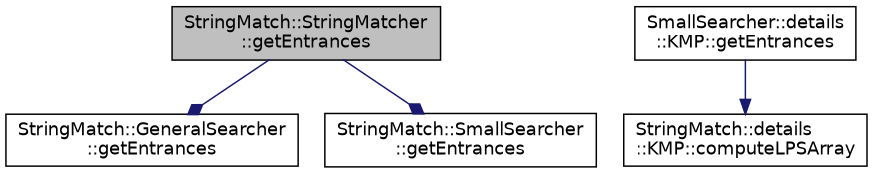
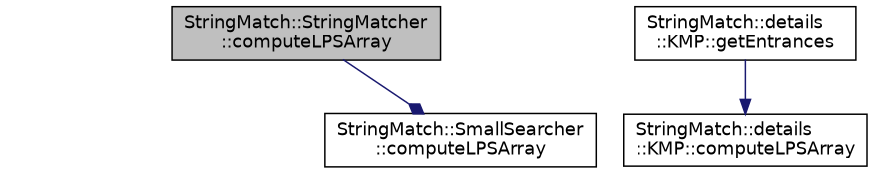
node "StringMatch::StringMatcher ::getEntrances": label "StringMatch::StringMatcher ::getEntrances" -> "StringMatch::StringMatcher ::computeLPSArray"
node "SmallSearcher::details ::KMP::getEntrances": label "SmallSearcher::details ::KMP::getEntrances" -> "StringMatch::details ::KMP::getEntrances"
node "StringMatch::GeneralSearcher ::getEntrances": removed
node "StringMatch::SmallSearcher ::getEntrances": label "StringMatch::SmallSearcher ::getEntrances" -> "StringMatch::SmallSearcher ::computeLPSArray"
